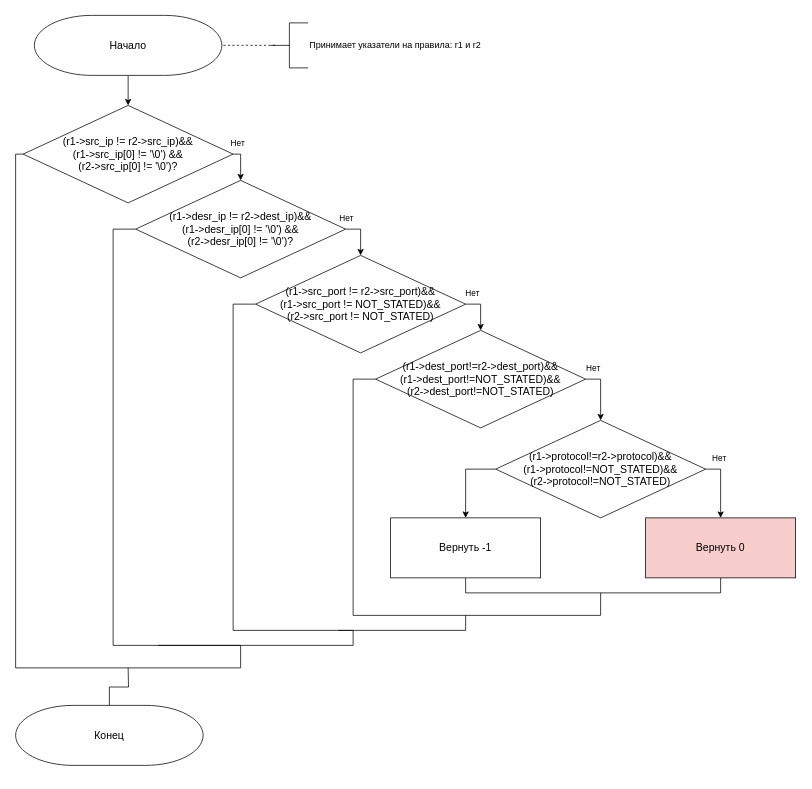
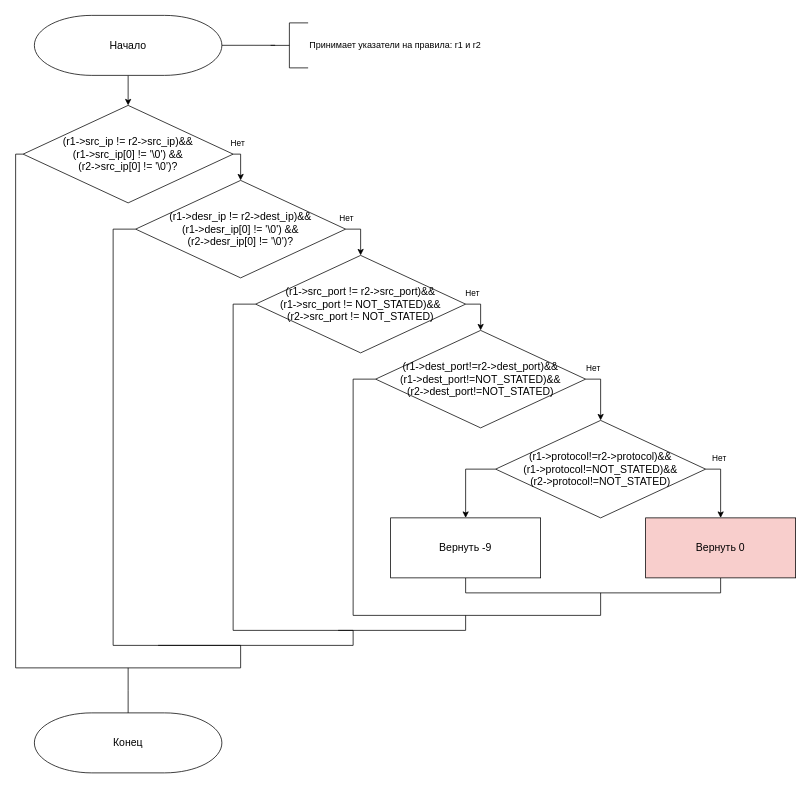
edge "Начало" -- "Принимает указатели на правила: r1 и r2": style dashed -> solid
node "Вернуть -1": label "Вернуть -1" -> "Вернуть -9"
node "Конец": moved (109, 735) -> (128, 743)
